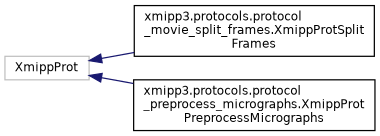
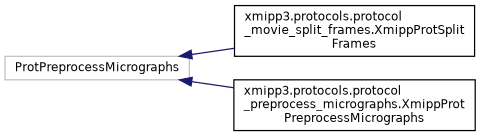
node "XmippProt": label "XmippProt" -> "ProtPreprocessMicrographs"
